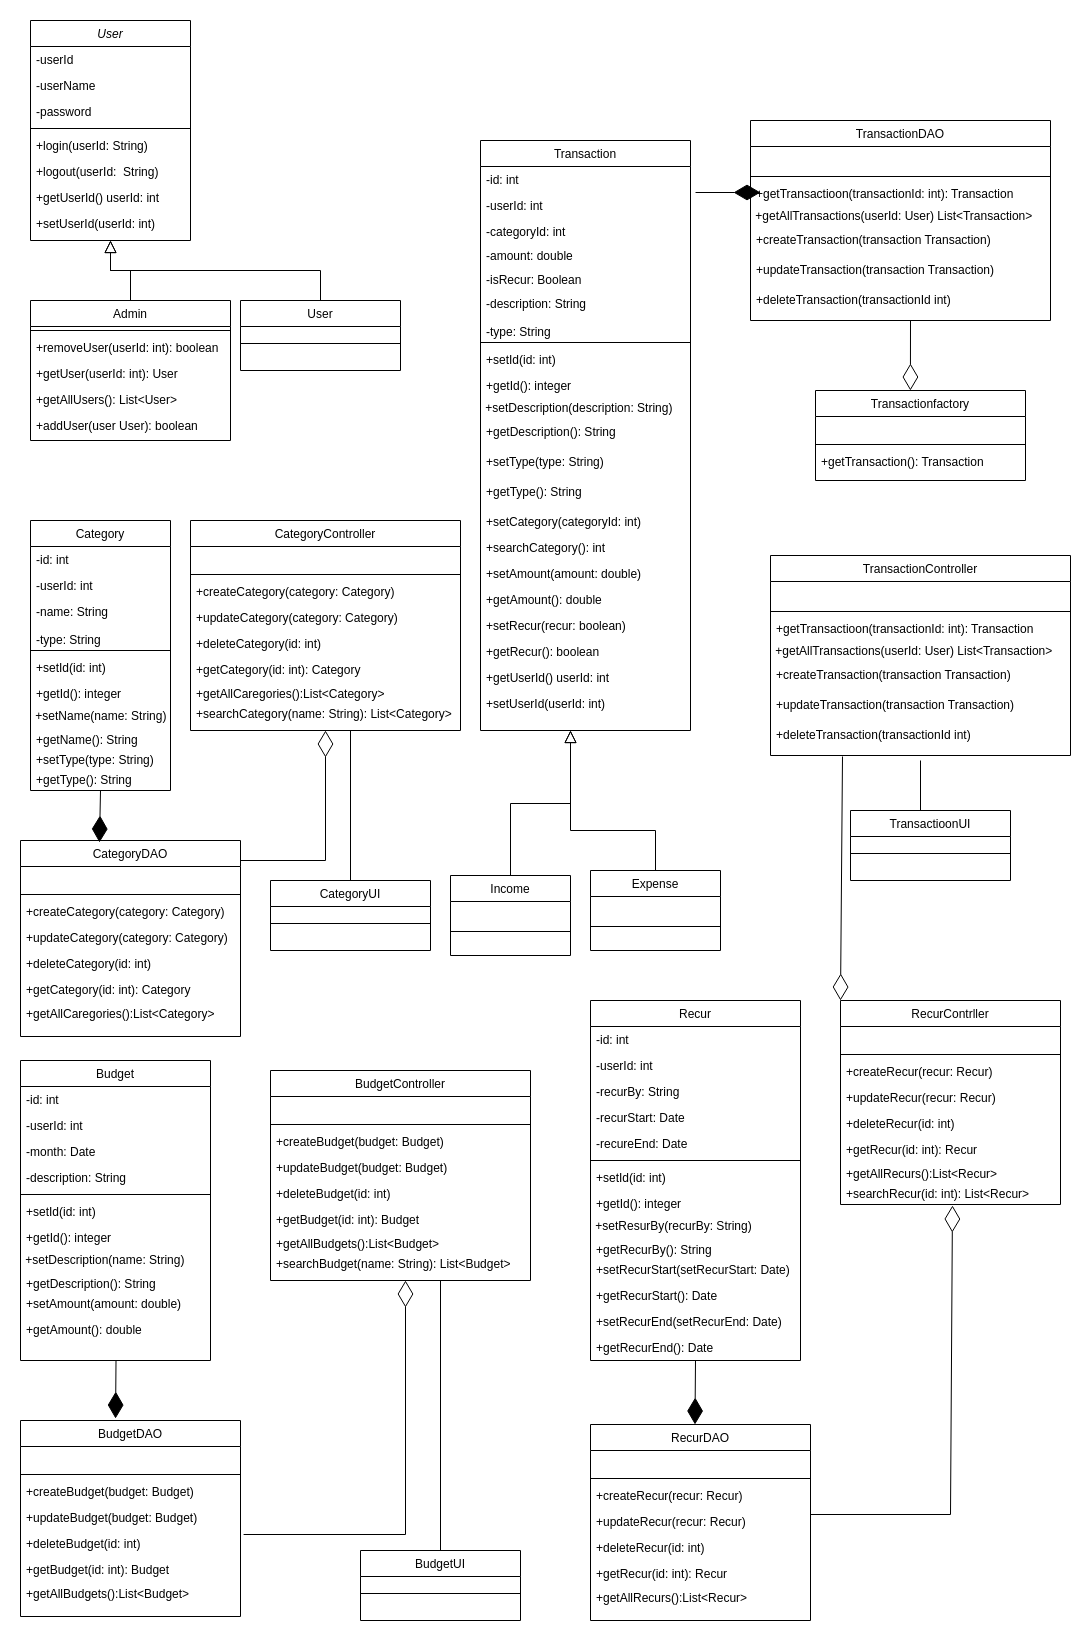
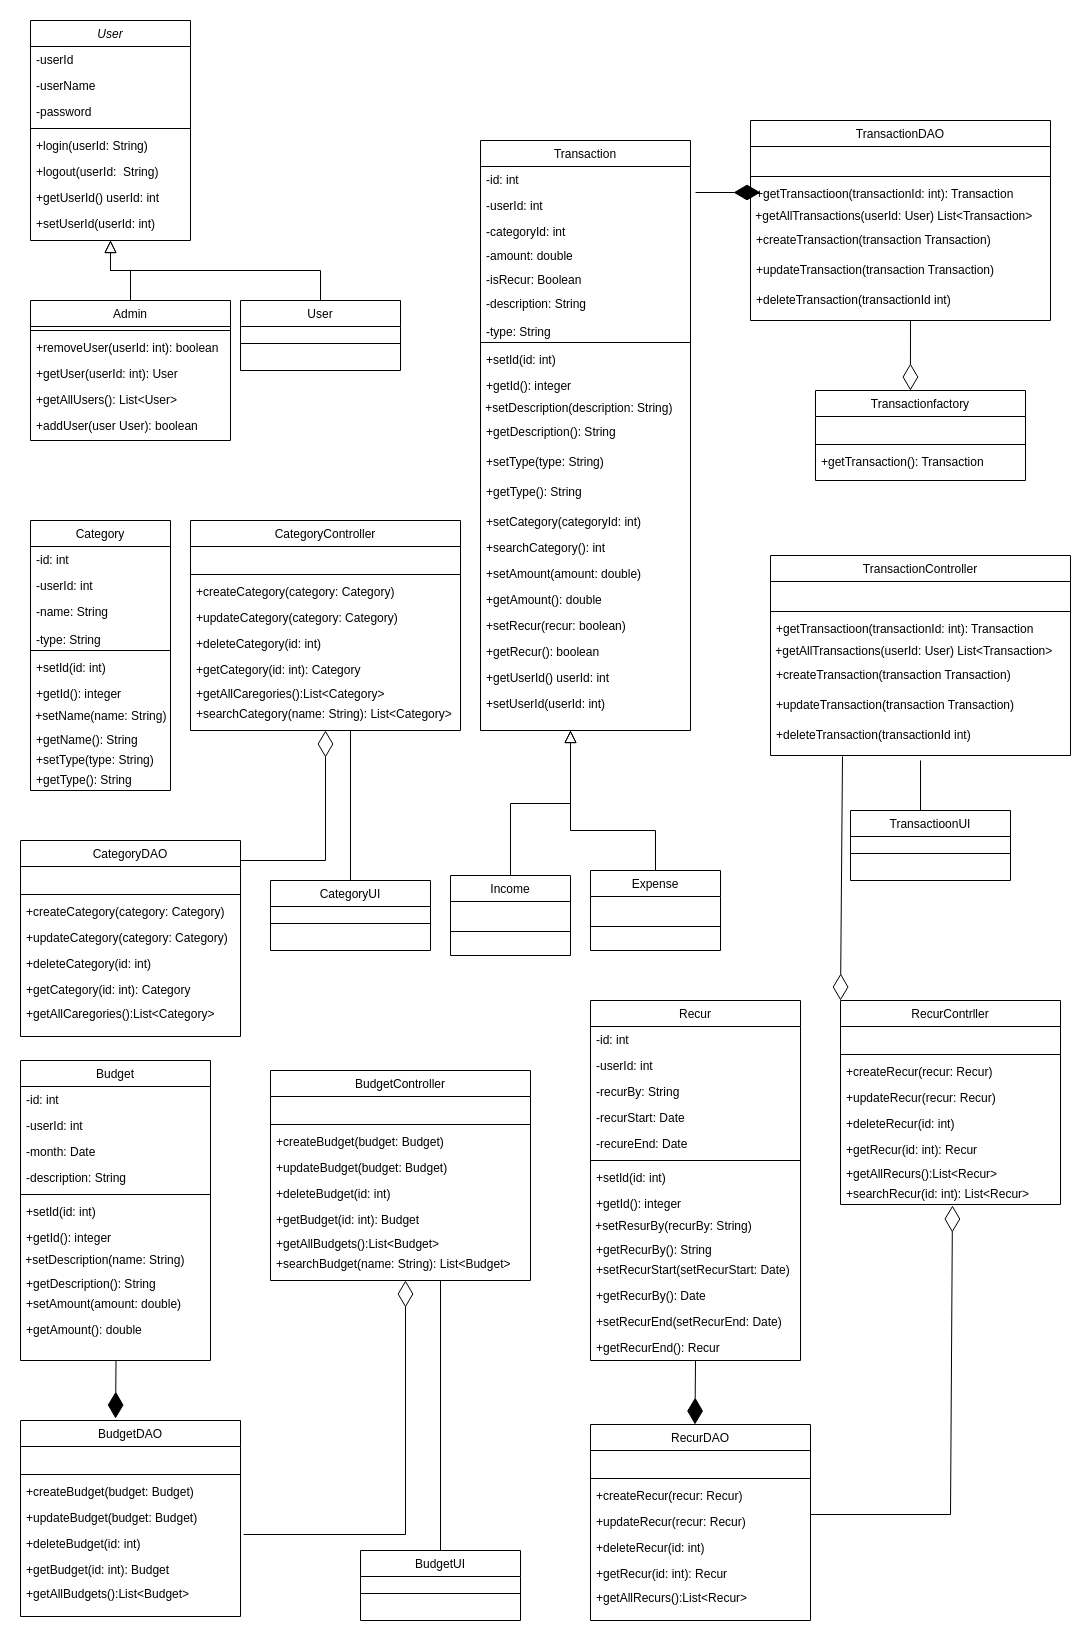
edge "Category" -> "CategoryDAO": removed
node "+getRecurStart(): Date": label "+getRecurStart(): Date" -> "+getRecurBy(): Date"
node "+getRecurEnd(): Date": label "+getRecurEnd(): Date" -> "+getRecurEnd(): Recur"
